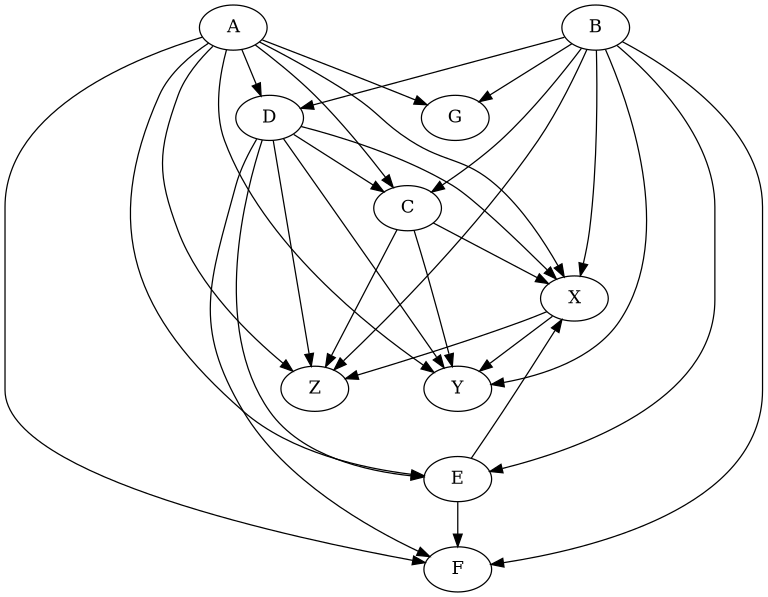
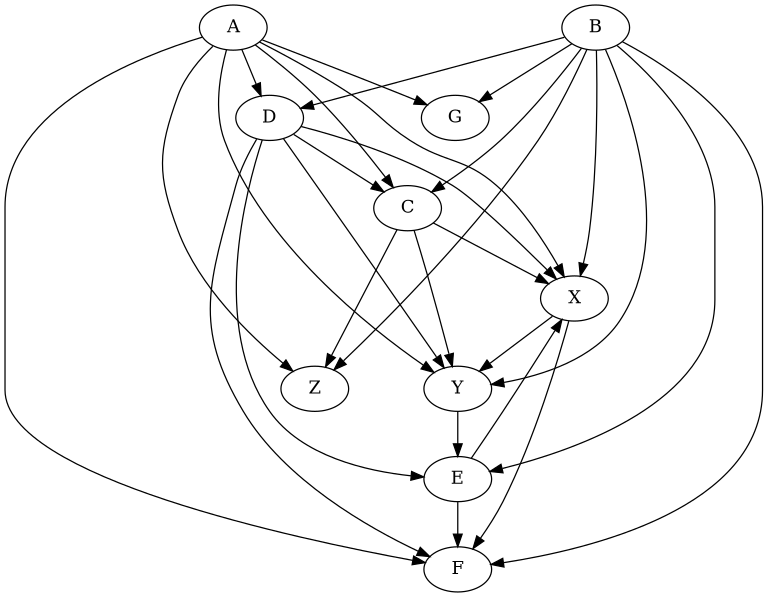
edge "D" -> "Z": removed
edge "A" -> "E": now "Y" -> "E"
edge "X" -> "Z": now "X" -> "F"
